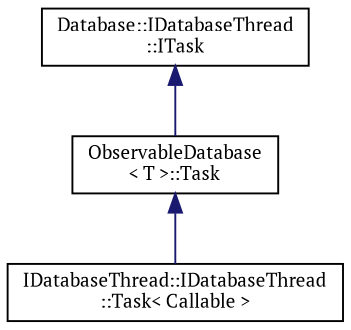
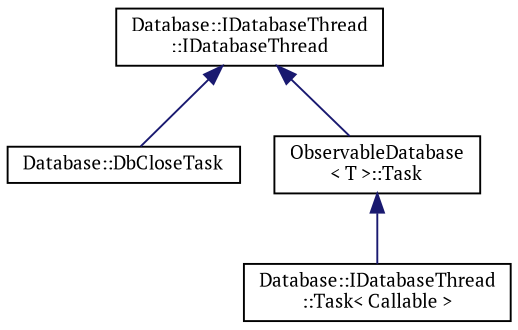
node "Database::IDatabaseThread ::ITask": label "Database::IDatabaseThread ::ITask" -> "Database::IDatabaseThread ::IDatabaseThread"
node "Database::DbCloseTask": added
node "IDatabaseThread::IDatabaseThread ::Task< Callable >": label "IDatabaseThread::IDatabaseThread ::Task< Callable >" -> "Database::IDatabaseThread ::Task< Callable >"
